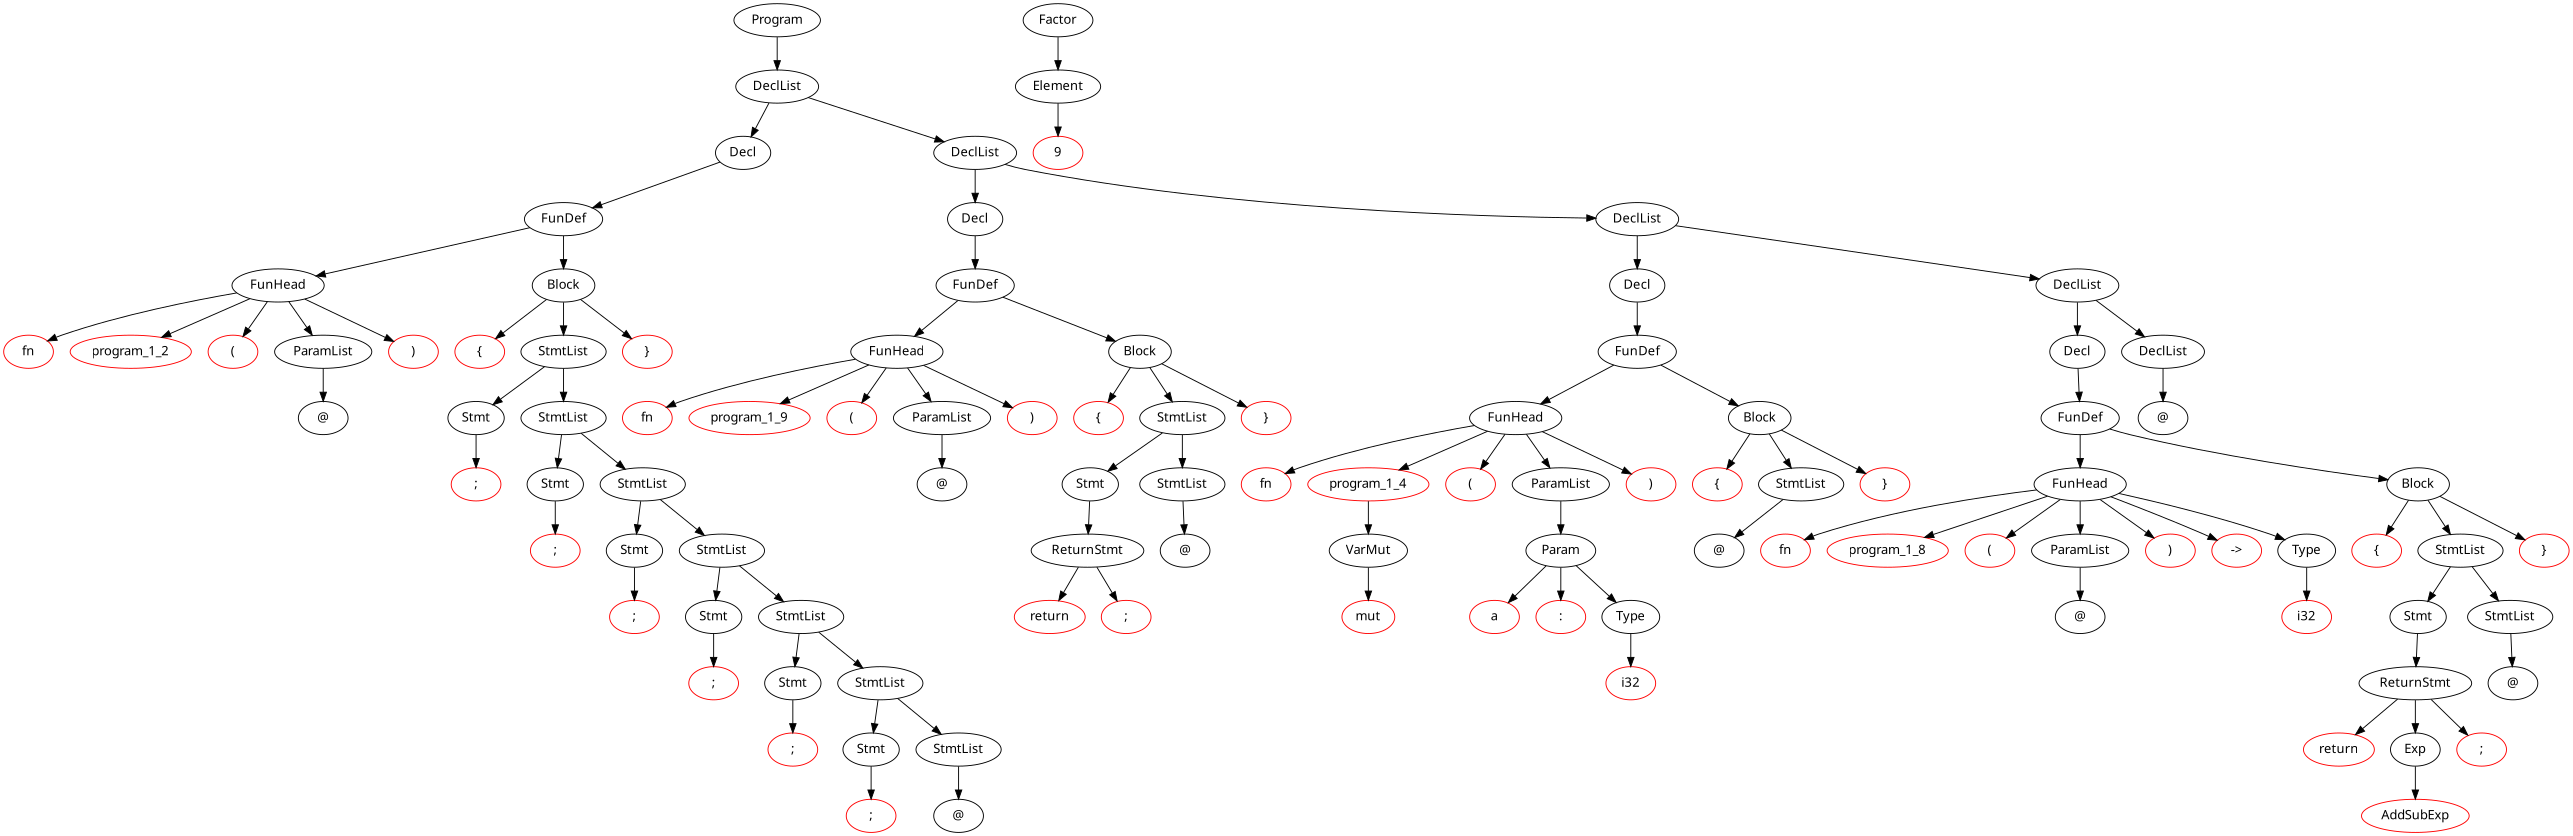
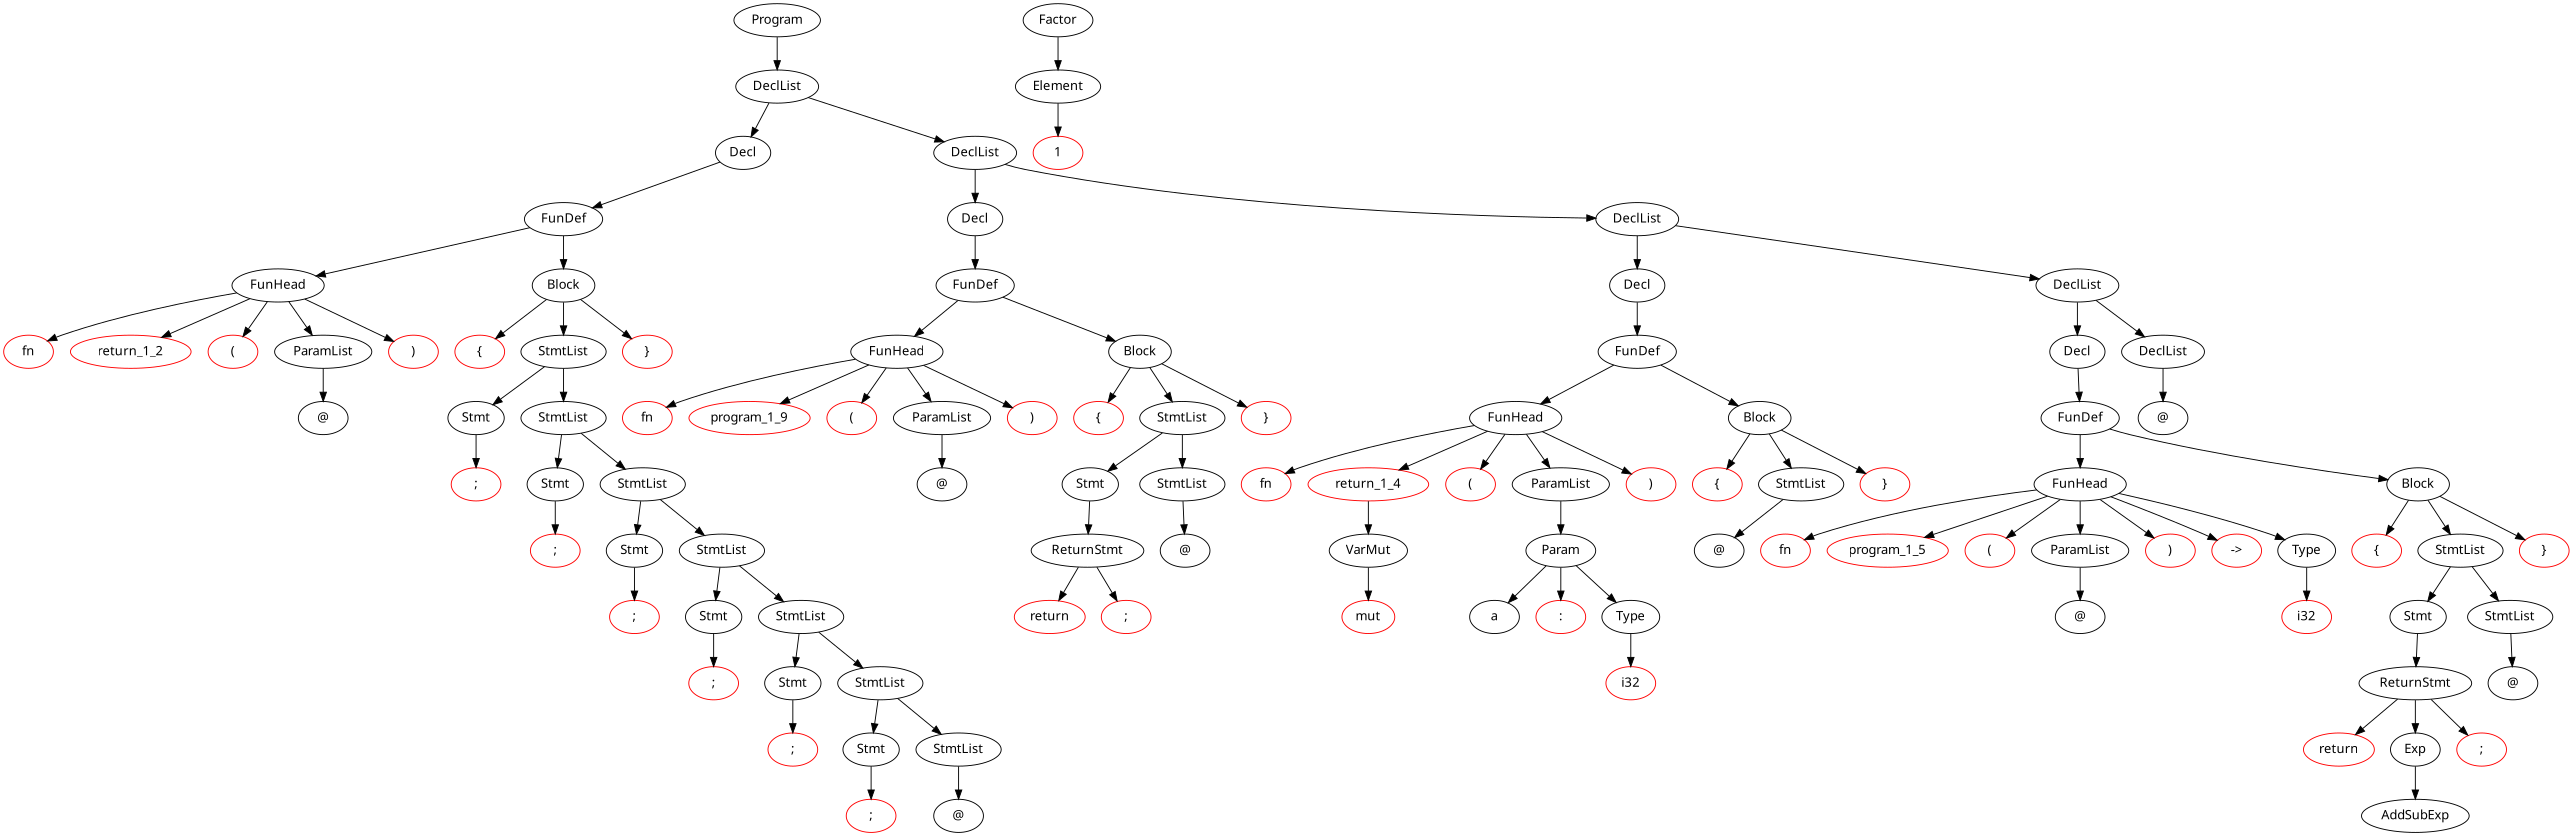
node "9": label "9" -> "1"
node "program_1_2": label "program_1_2" -> "return_1_2"
node "program_1_4": label "program_1_4" -> "return_1_4"
node "program_1_8": label "program_1_8" -> "program_1_5"
node "a": color red -> black
node "AddSubExp": color red -> black
